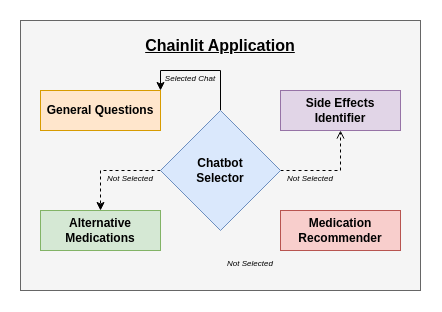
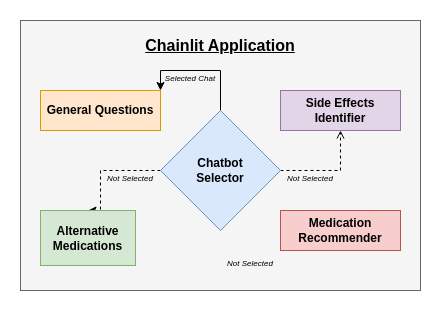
node "Alternative Medications": size 120x40 -> 95x55
